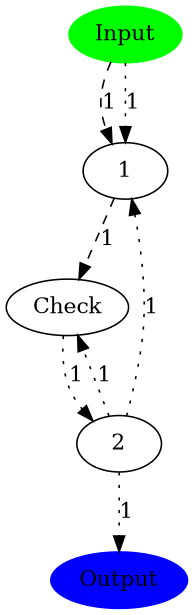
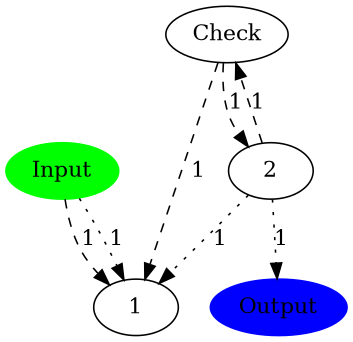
edge "1" -> "Check": reversed
edge "Check" -> "2": style dotted -> dashed
edge "2" -> "Check": style dotted -> dashed
